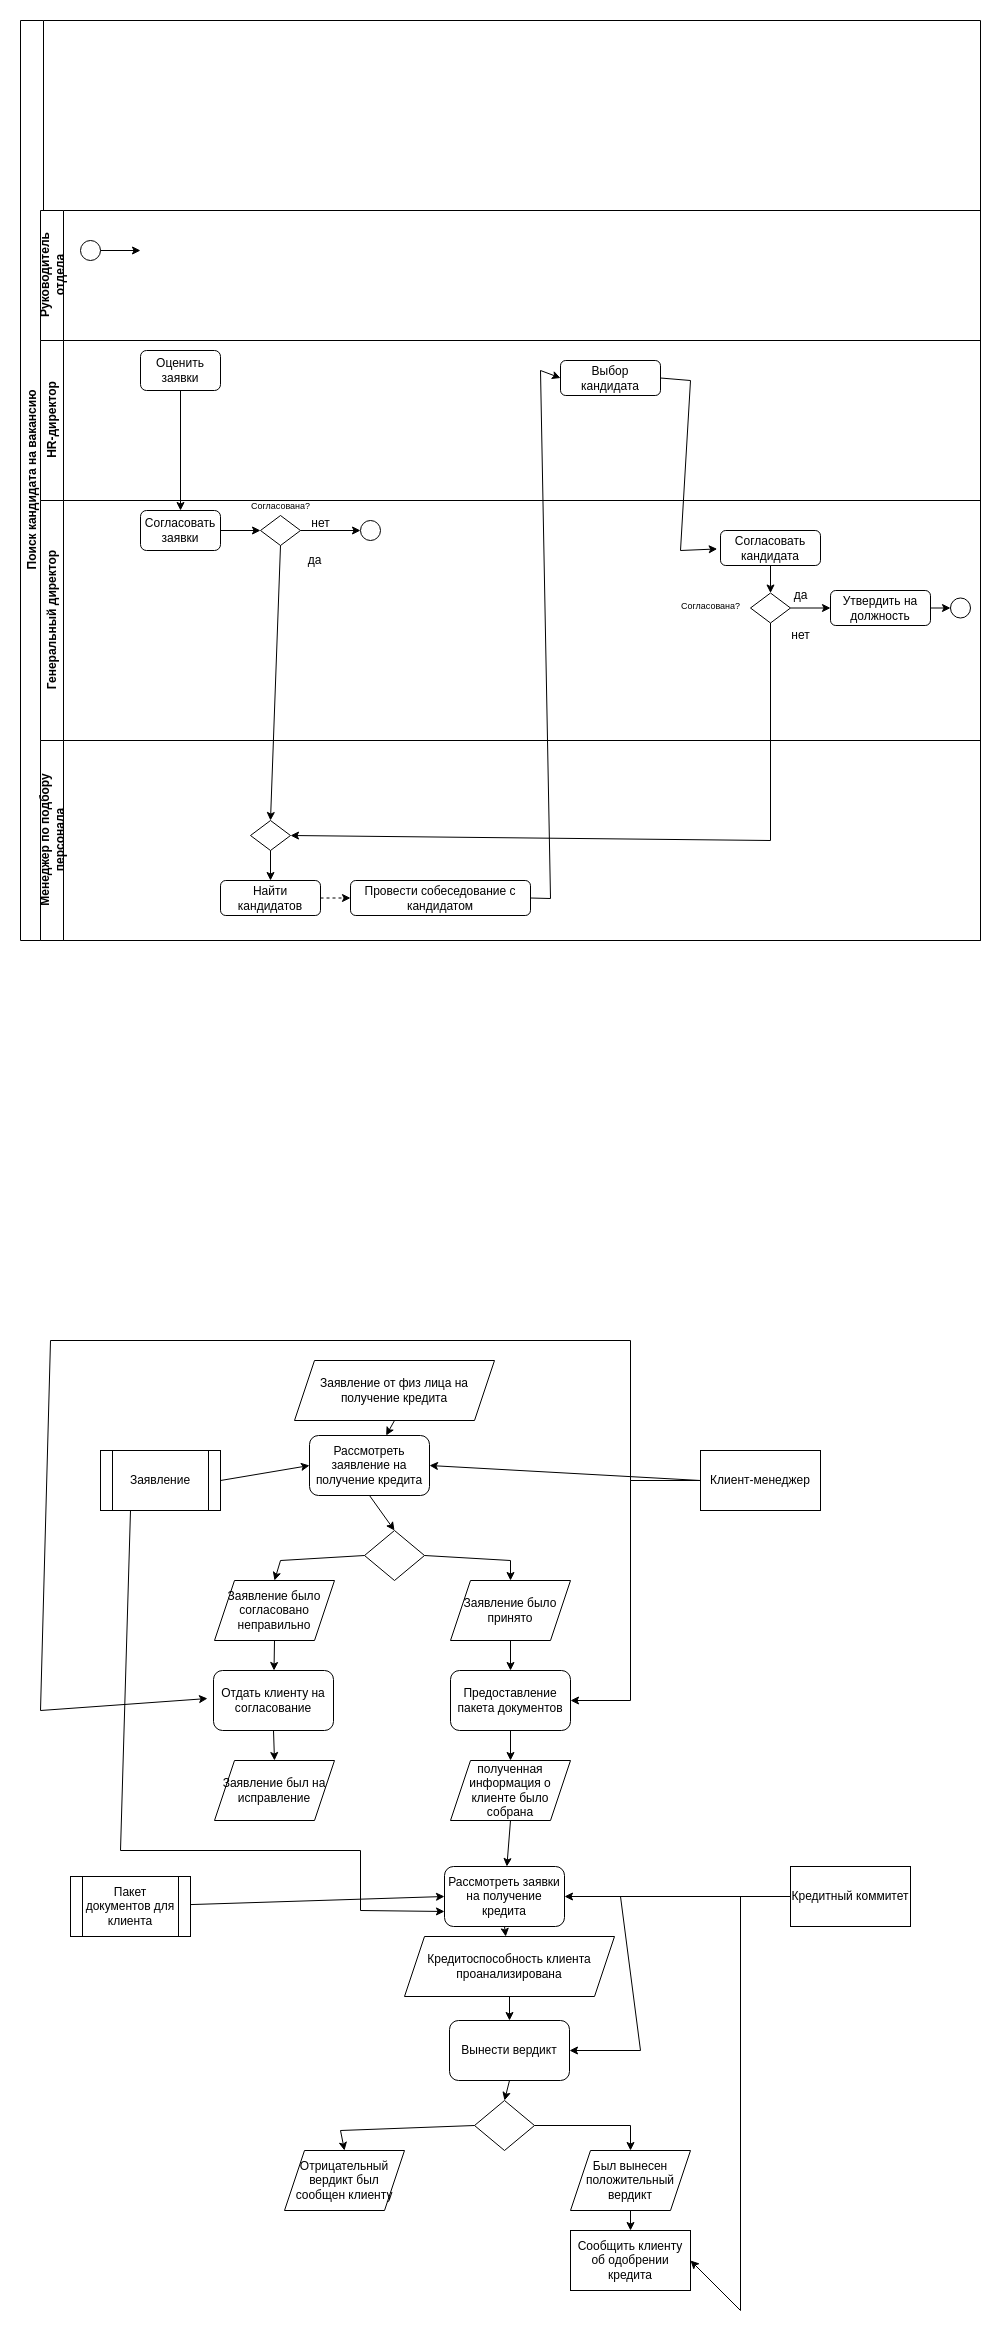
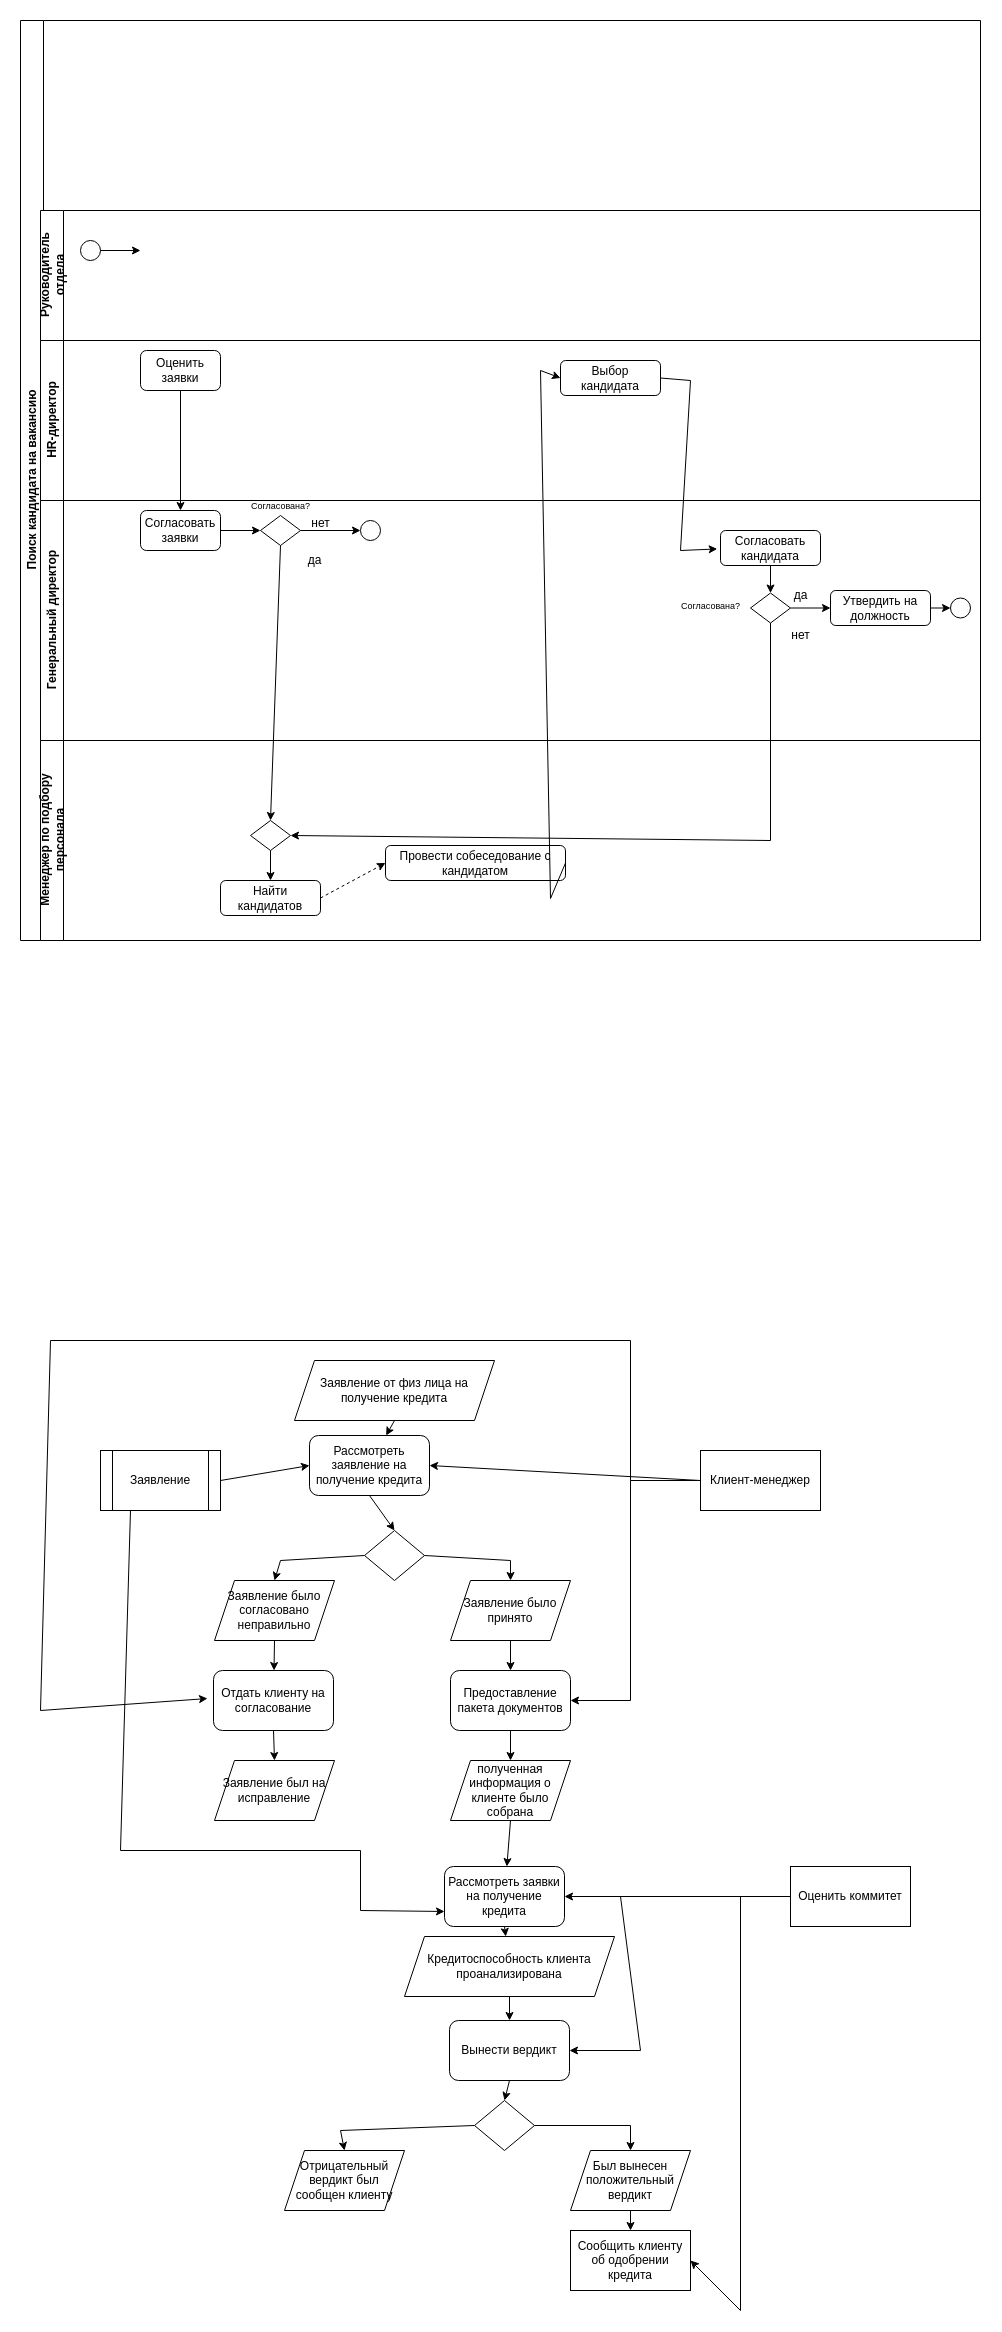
node "Провести собеседование с кандидатом": moved (441, 898) -> (476, 863)
node "Кредитный коммитет": label "Кредитный коммитет" -> "Оценить коммитет"
edge "Пакет документов для клиента" -> "Рассмотреть заявки на получение кредита": removed
node "Пакет документов для клиента": removed
